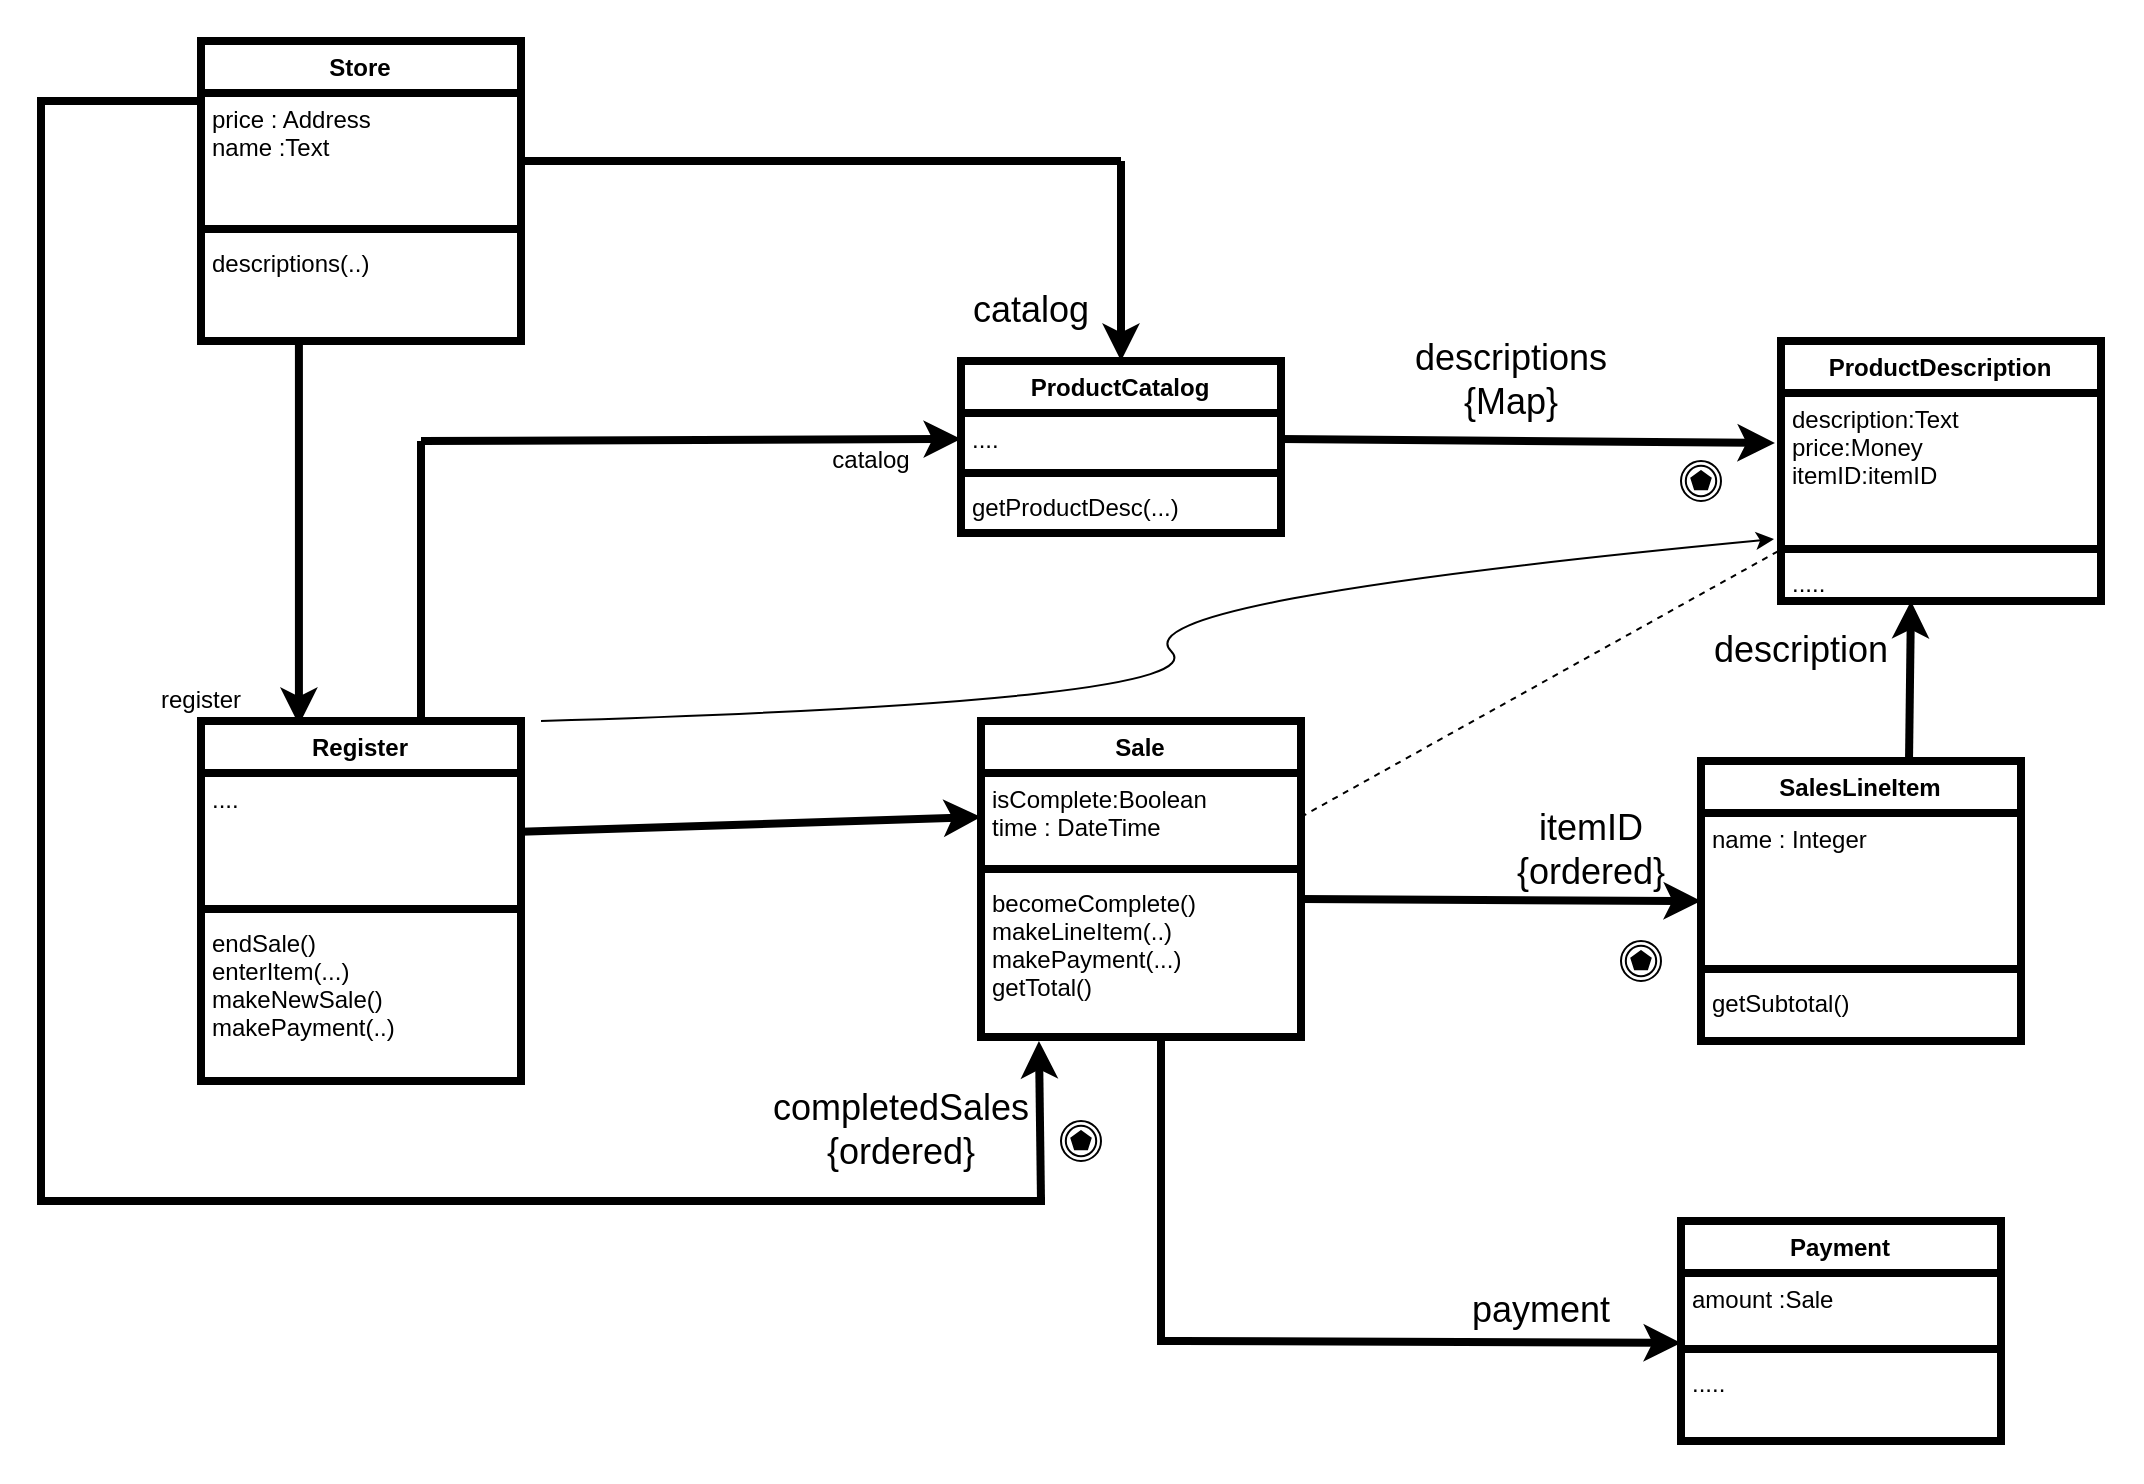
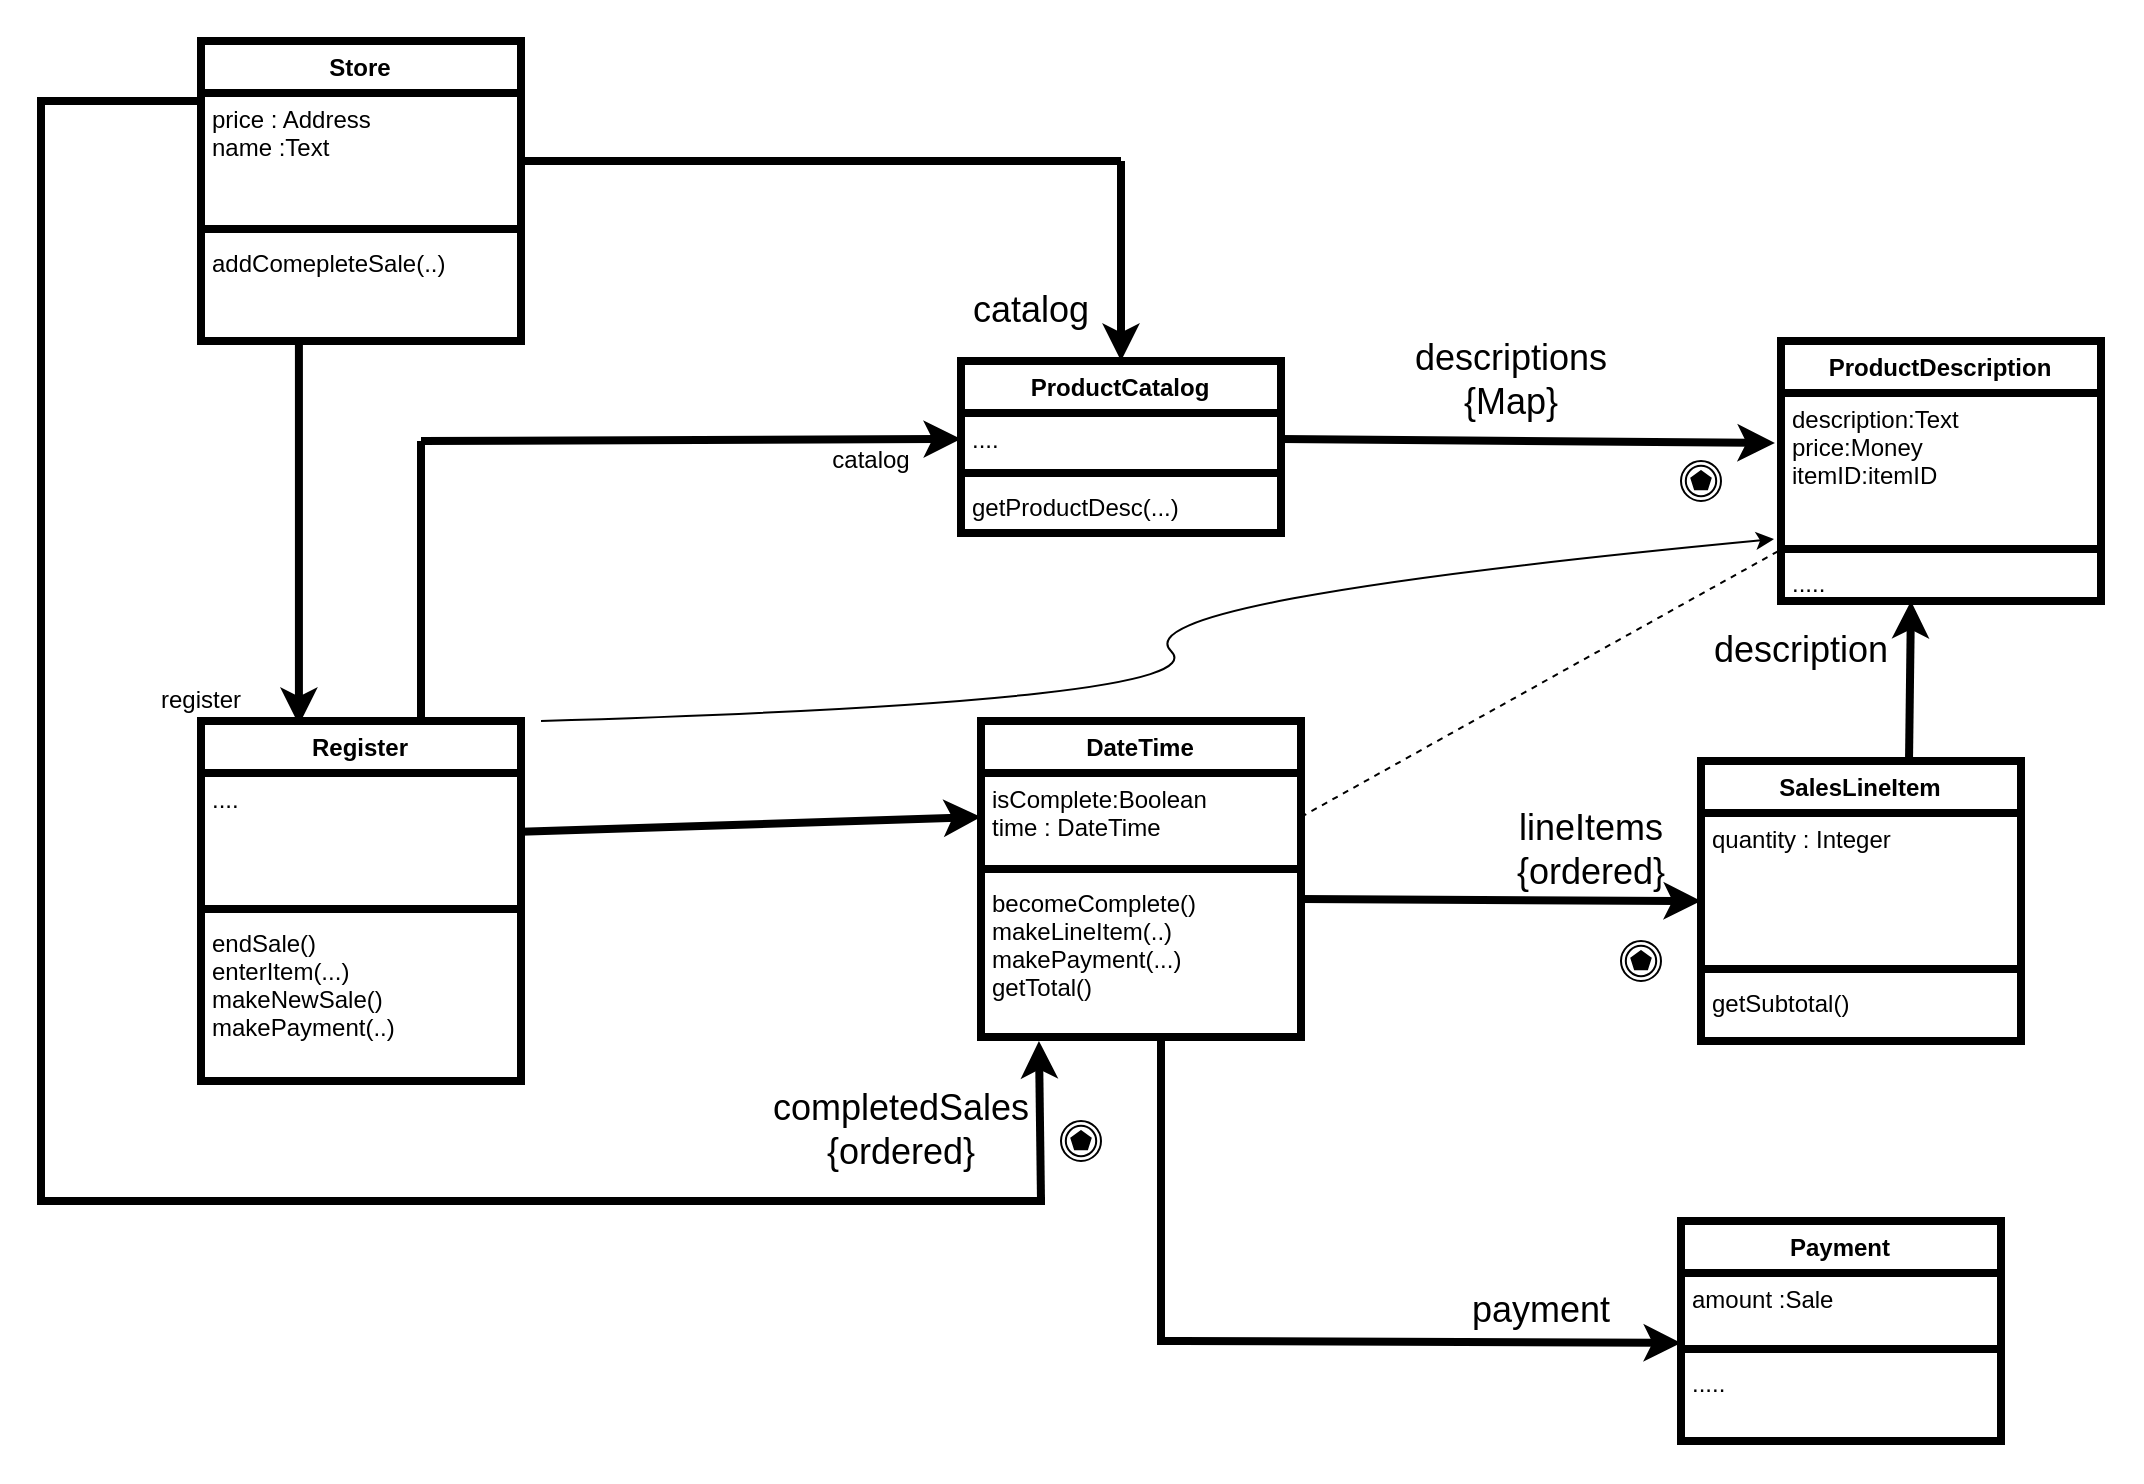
node "descriptions(..)": label "descriptions(..)" -> "addComepleteSale(..)"
node "Sale": label "Sale" -> "DateTime"
node "name : Integer": label "name : Integer" -> "quantity : Integer"
node "itemID {ordered}": label "itemID {ordered}" -> "lineItems {ordered}"
